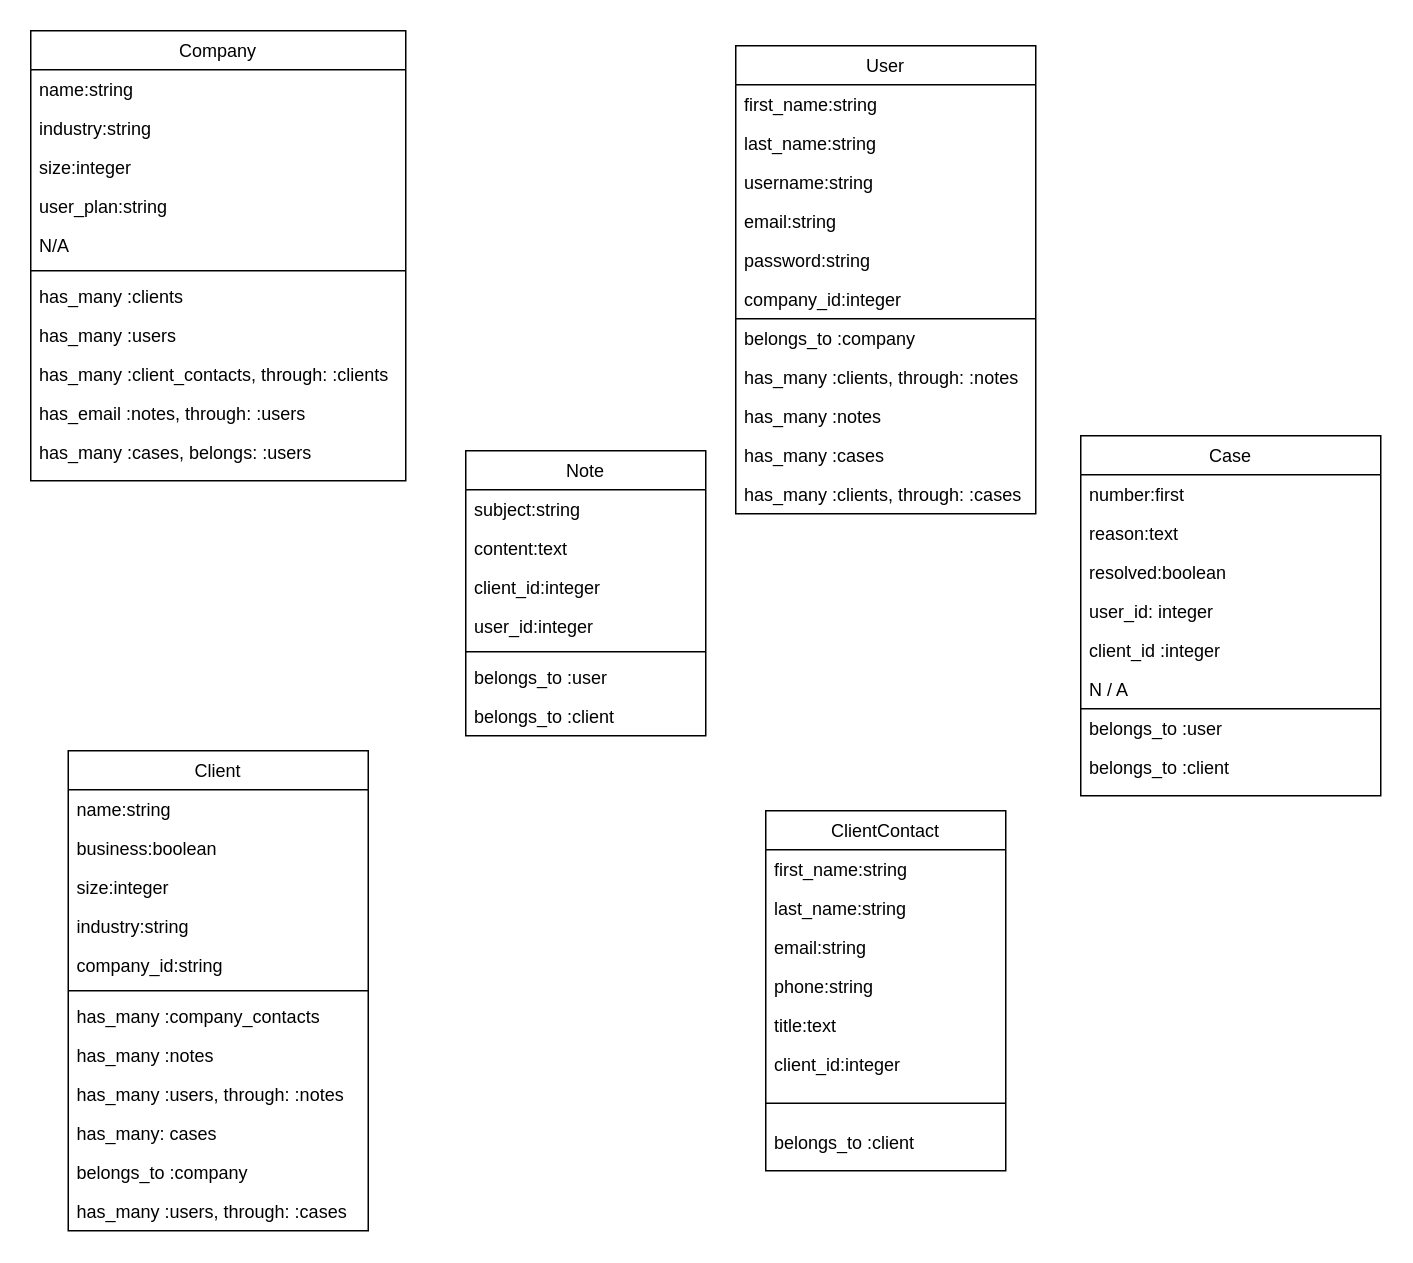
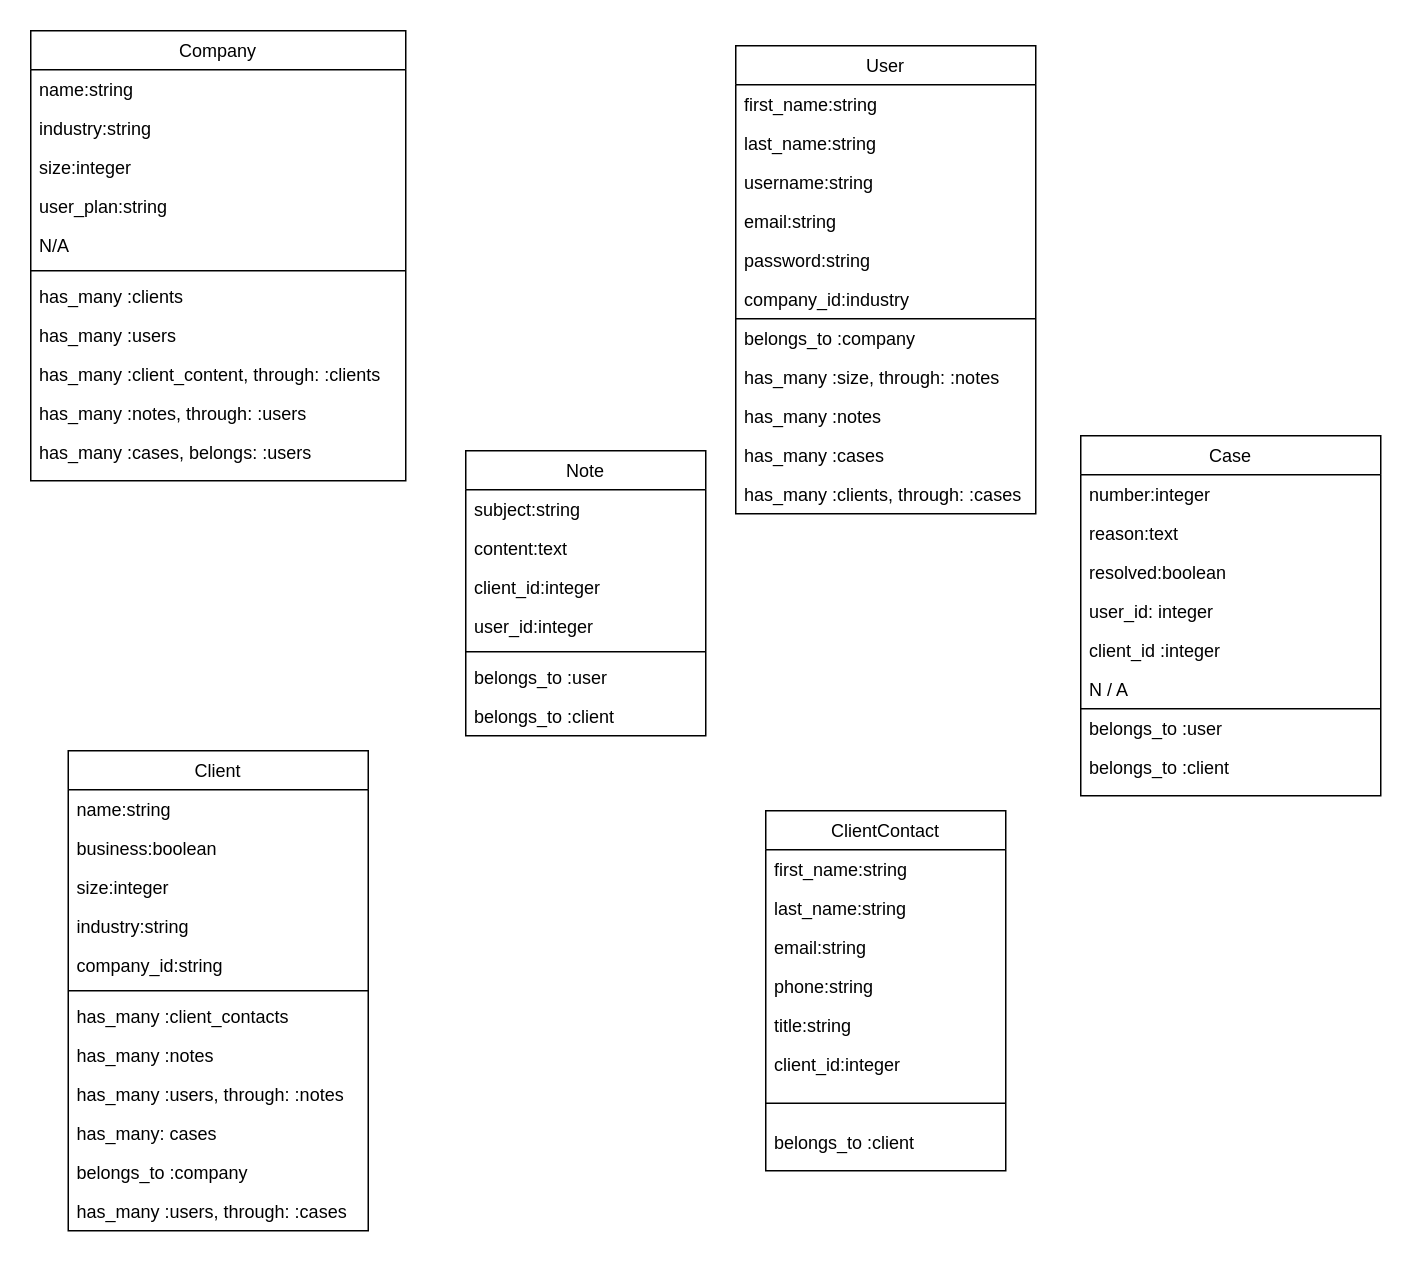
node "company_id:integer": label "company_id:integer" -> "company_id:industry"
node "has_many :client_contacts, through: :clients": label "has_many :client_contacts, through: :clients" -> "has_many :client_content, through: :clients"
node "has_many :clients, through: :notes": label "has_many :clients, through: :notes" -> "has_many :size, through: :notes"
node "has_email :notes, through: :users": label "has_email :notes, through: :users" -> "has_many :notes, through: :users"
node "number:first": label "number:first" -> "number:integer"
node "has_many :company_contacts": label "has_many :company_contacts" -> "has_many :client_contacts"
node "title:text": label "title:text" -> "title:string"
